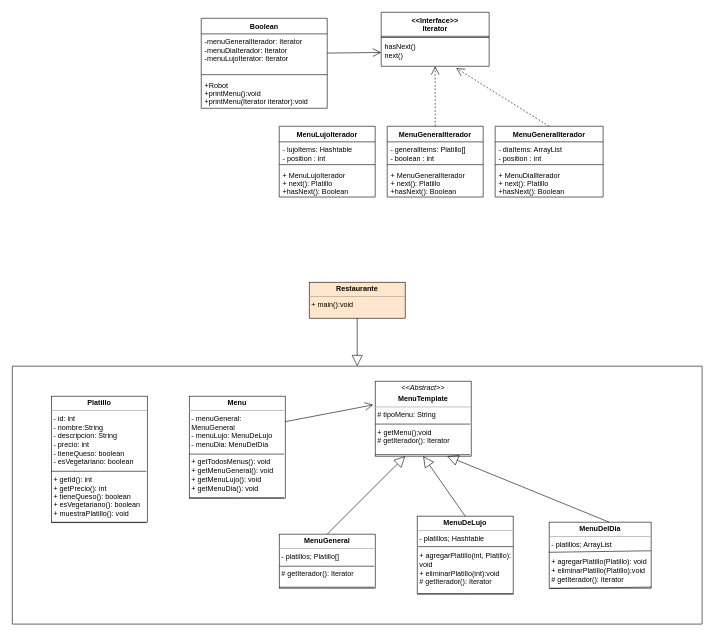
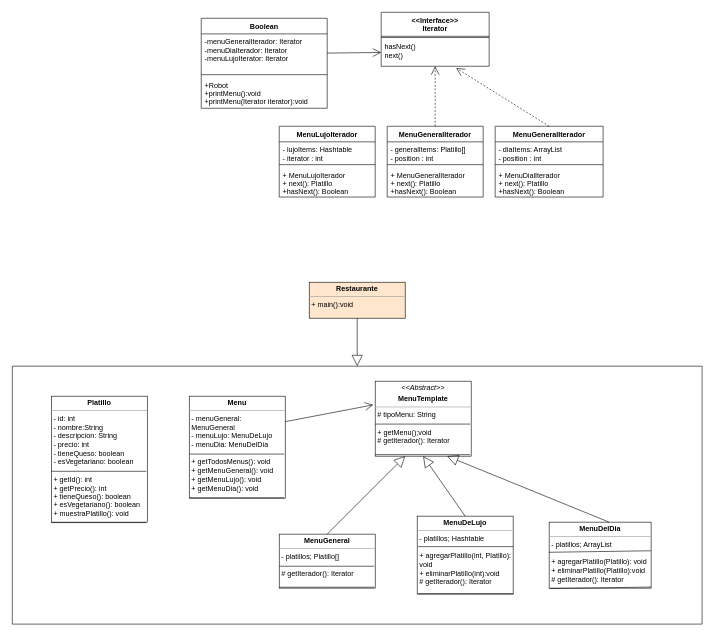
node "- lujoItems: Hashtable - position : int": label "- lujoItems: Hashtable - position : int" -> "- lujoItems: Hashtable - iterator : int"
node "- generalItems: Platillo[] - boolean : int": label "- generalItems: Platillo[] - boolean : int" -> "- generalItems: Platillo[] - position : int"
